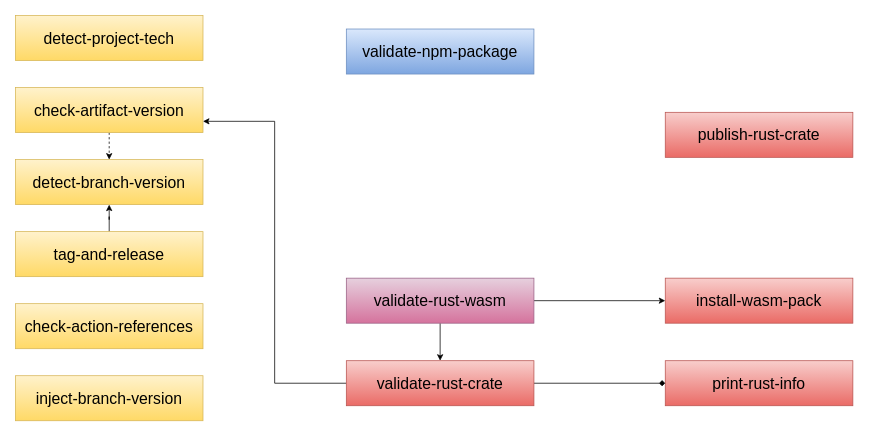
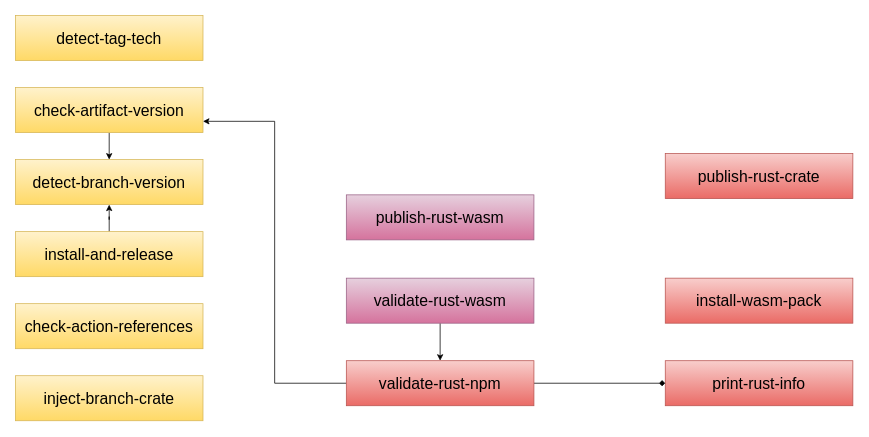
node "detect-project-tech": label "detect-project-tech" -> "detect-tag-tech"
node "validate-npm-package": removed
node "publish-rust-crate": moved (759, 135) -> (759, 176)
edge "check-artifact-version" -> "detect-branch-version": style dashed -> solid
node "publish-rust-wasm": added
node "tag-and-release": label "tag-and-release" -> "install-and-release"
edge "validate-rust-wasm" -> "install-wasm-pack": removed
node "validate-rust-crate": label "validate-rust-crate" -> "validate-rust-npm"
node "inject-branch-version": label "inject-branch-version" -> "inject-branch-crate"
